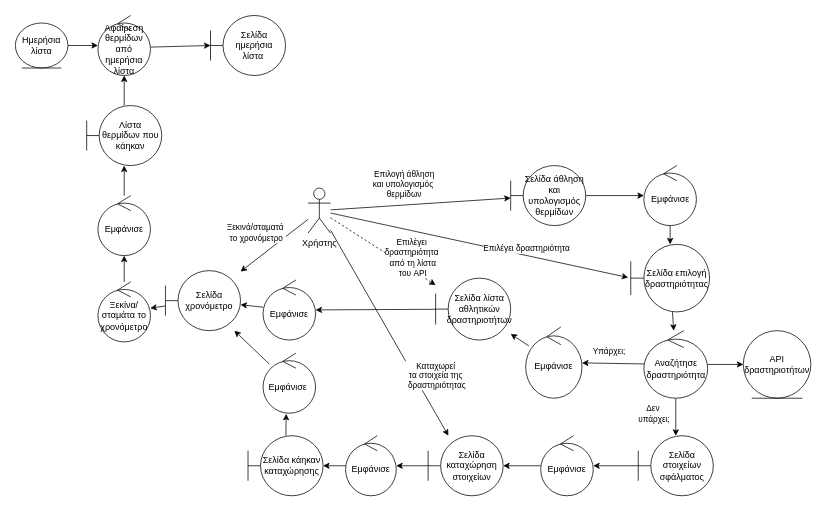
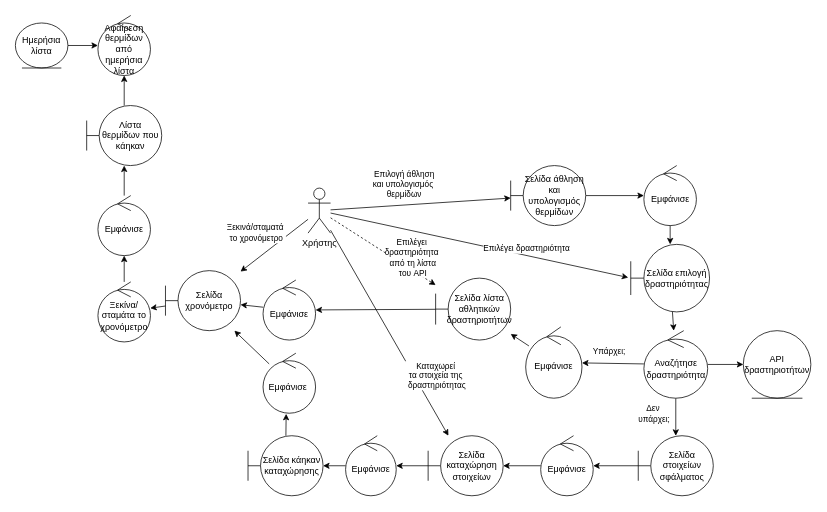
node "Σελίδα ημερήσια λίστα": removed
edge "Αφαίρεση θερμίδων από ημερήσια λίστα" -> "Σελίδα ημερήσια λίστα": removed
